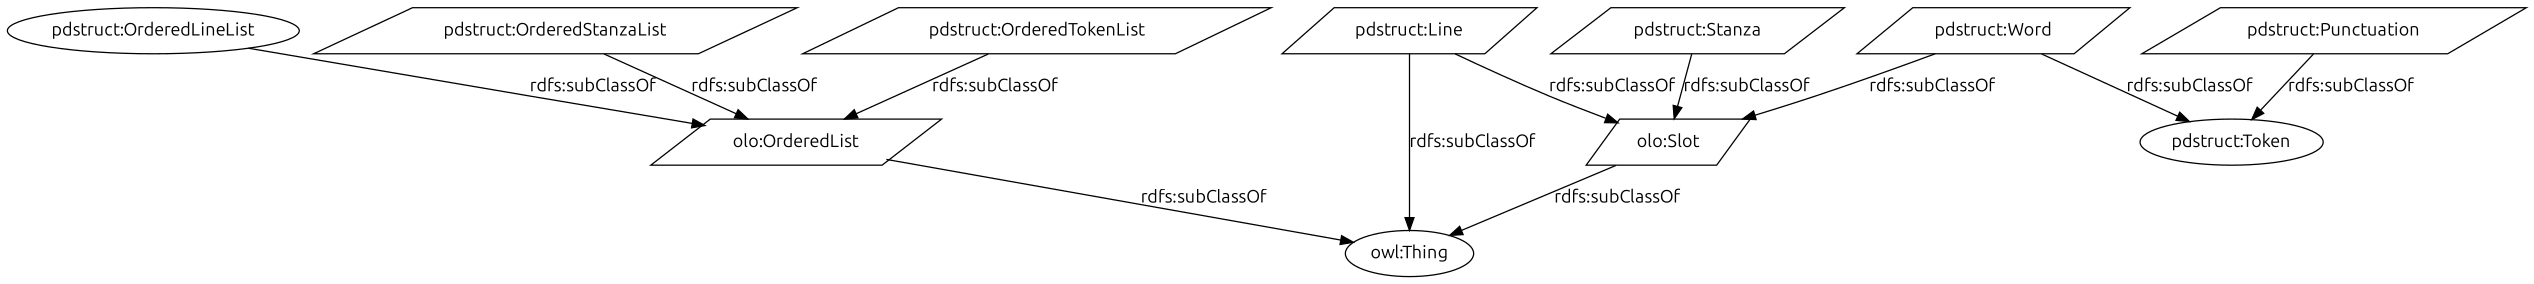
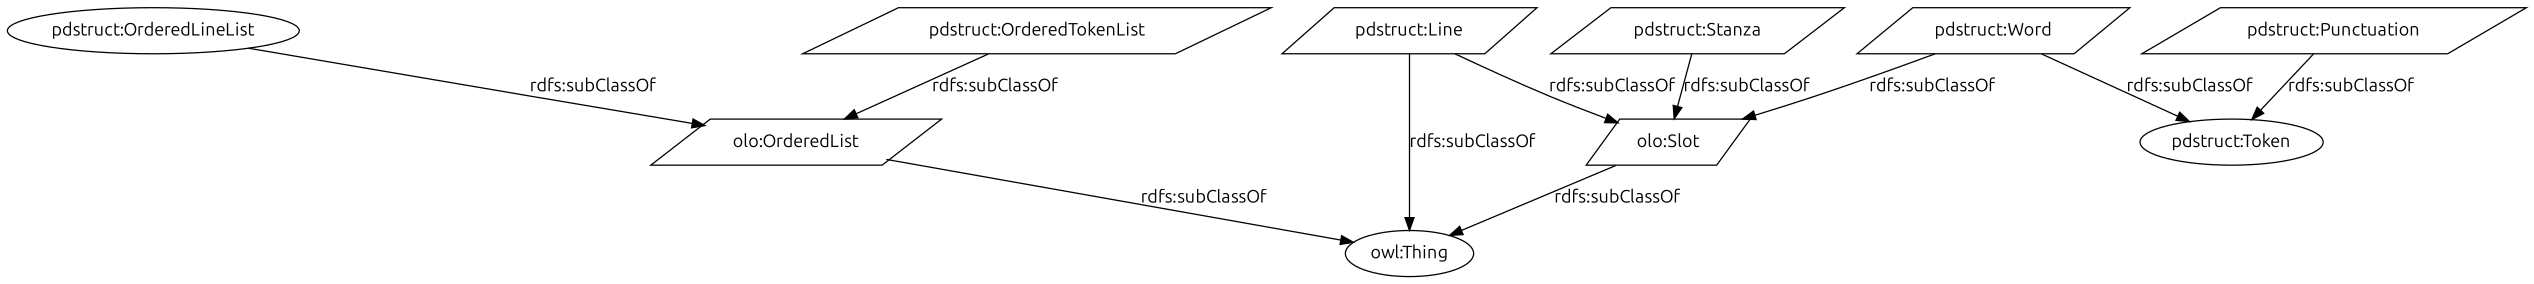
node "pdstruct:OrderedStanzaList": removed
